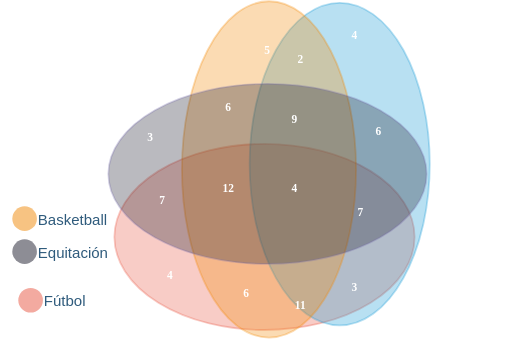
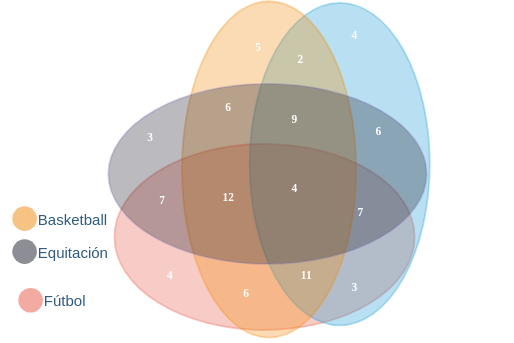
node "5": moved (267, 51) -> (258, 48)
node "12": moved (228, 188) -> (228, 197)
node "11": moved (300, 306) -> (306, 276)
